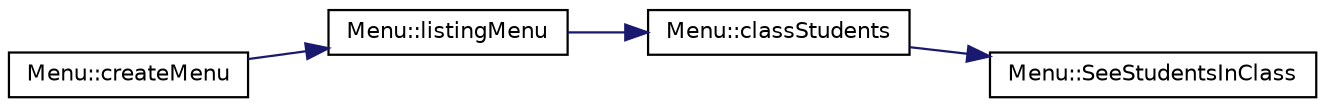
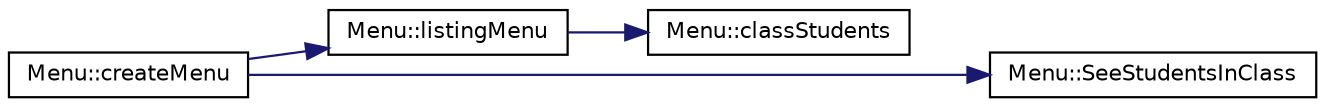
edge "Menu::classStudents" -> "Menu::SeeStudentsInClass": now "Menu::createMenu" -> "Menu::SeeStudentsInClass"
